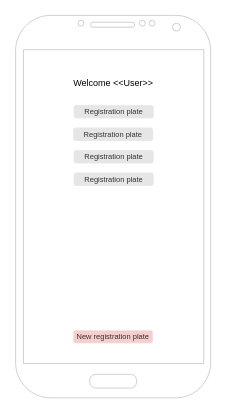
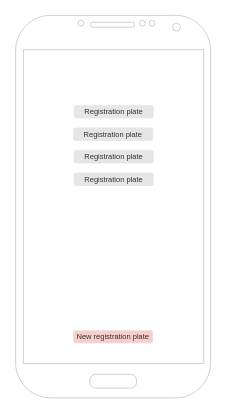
node "Welcome <<User>>": removed
